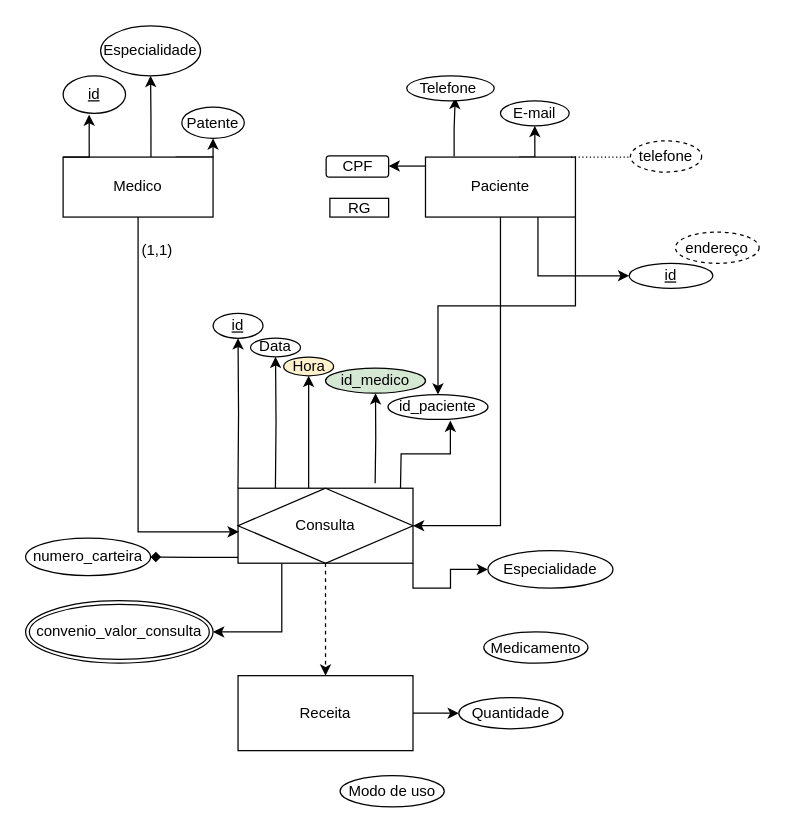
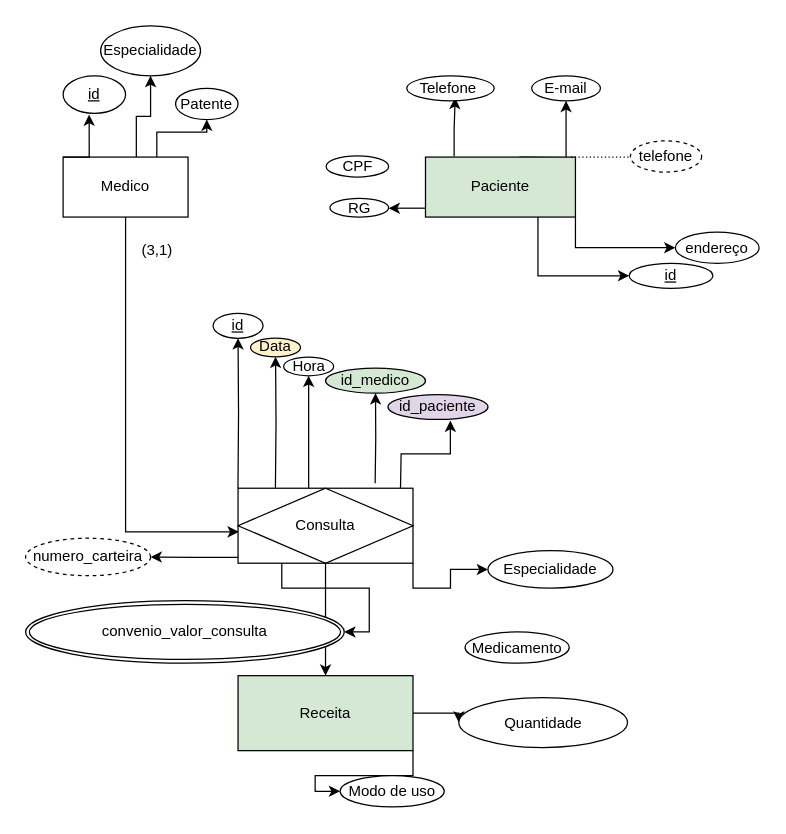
node "E-mail": moved (535, 113) -> (566, 88)
node "Patente": moved (213, 123) -> (207, 104)
node "CPF": shape rounded rectangle -> ellipse
edge "Paciente" -> "CPF": removed
node "Medico": size 150x60 -> 125x60
node "Paciente": fillcolor #ffffff -> #d5e8d4
node "RG": shape rectangle -> ellipse
edge "Paciente" -> "RG": added
node "endereço": style dashed -> solid
node "(1,1)": label "(1,1)" -> "(3,1)"
edge "Paciente" -> "id_paciente": now "Paciente" -> "endereço"
node "Data": fillcolor #ffffff -> #fff2cc
node "Hora": fillcolor #fff2cc -> #ffffff
node "id_paciente": fillcolor #ffffff -> #e1d5e7
edge "Paciente" -> "Consulta": removed
node "numero_carteira": style solid -> dashed
edge "Consulta" -> "numero_carteira": arrowhead diamond -> classic
edge "Consulta" -> "Receita": style dashed -> solid
node "convenio_valor_consulta": size 188x63 -> 319x63
node "Medicamento": moved (536, 648) -> (517, 648)
node "Receita": fillcolor #ffffff -> #d5e8d4
node "Quantidade": size 104x31 -> 169x50
edge "Receita" -> "Modo de uso": added
